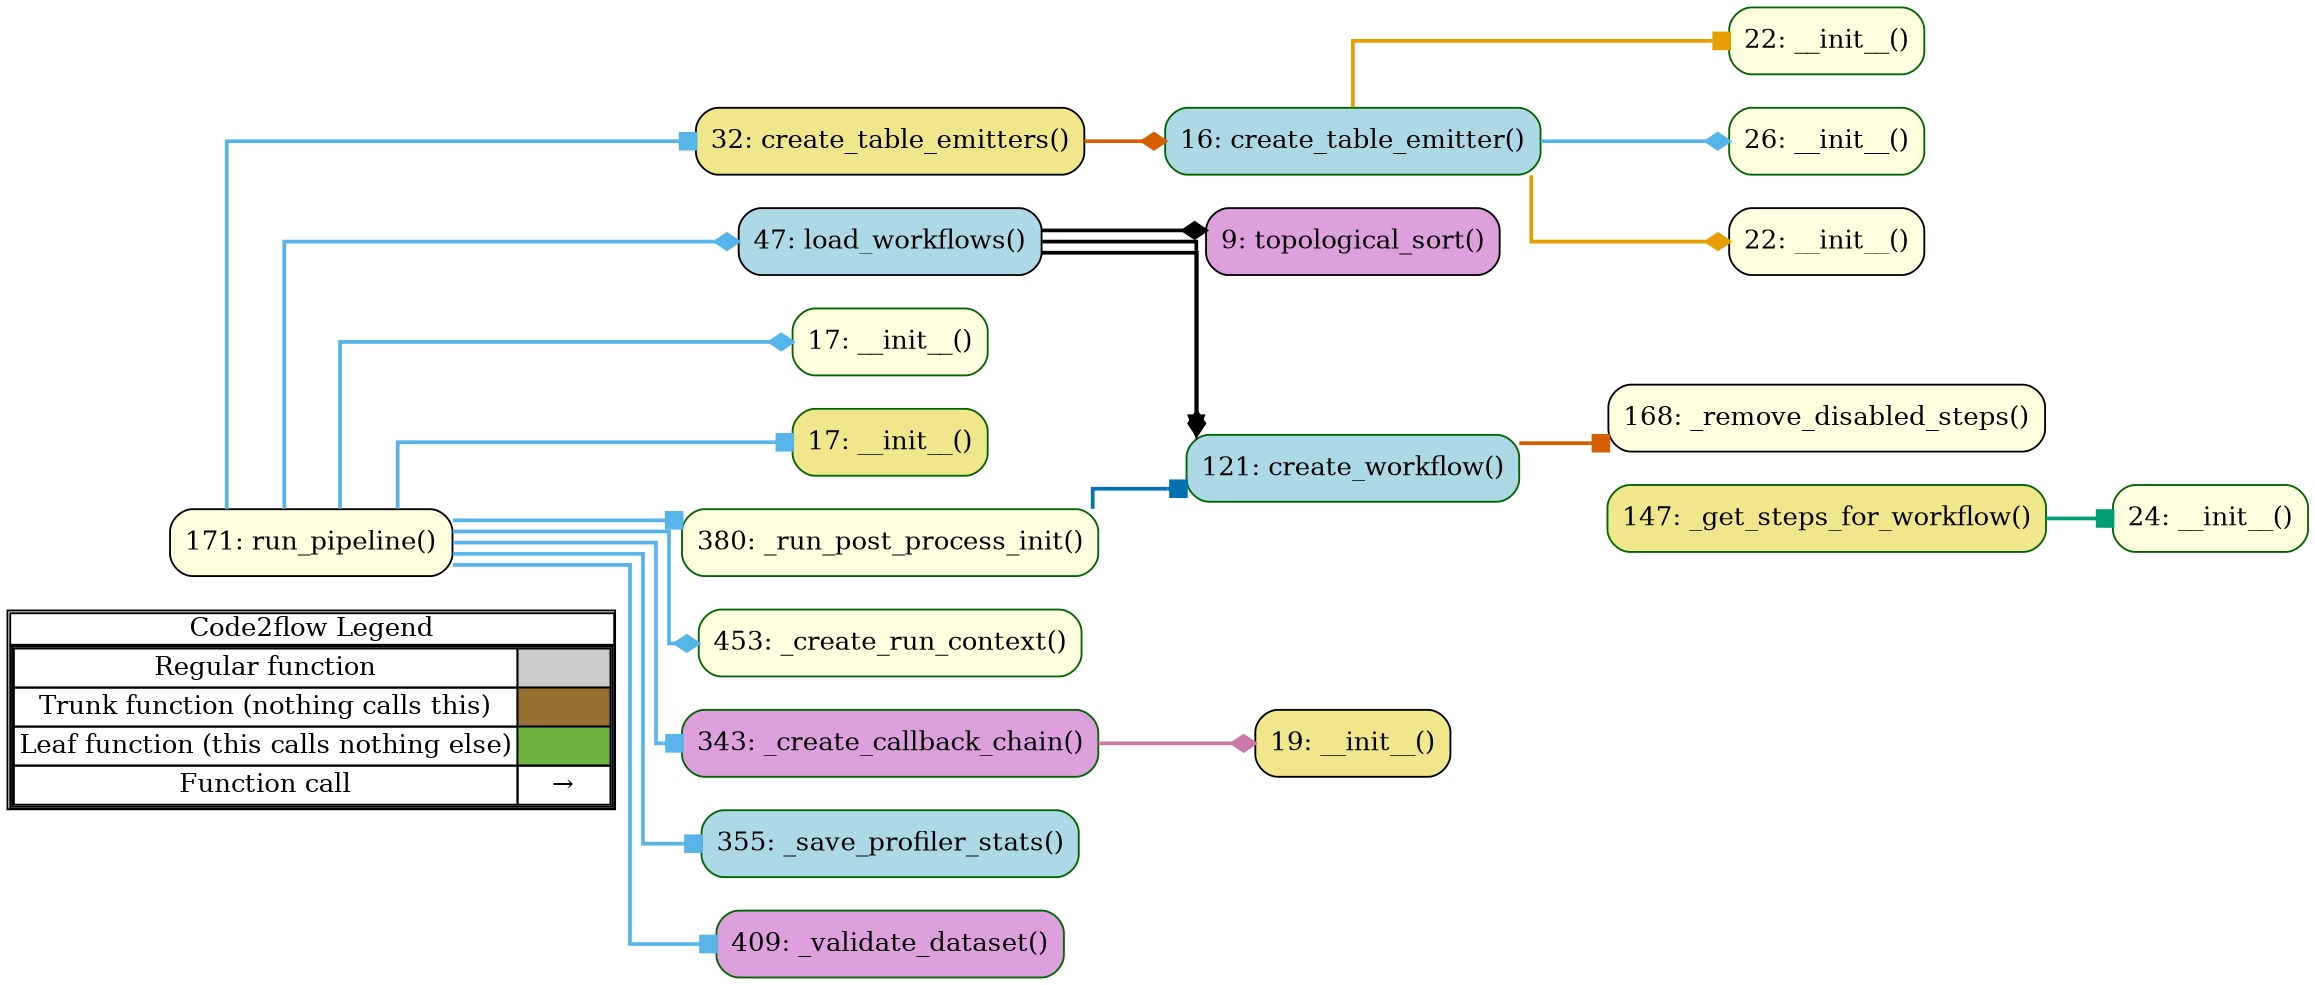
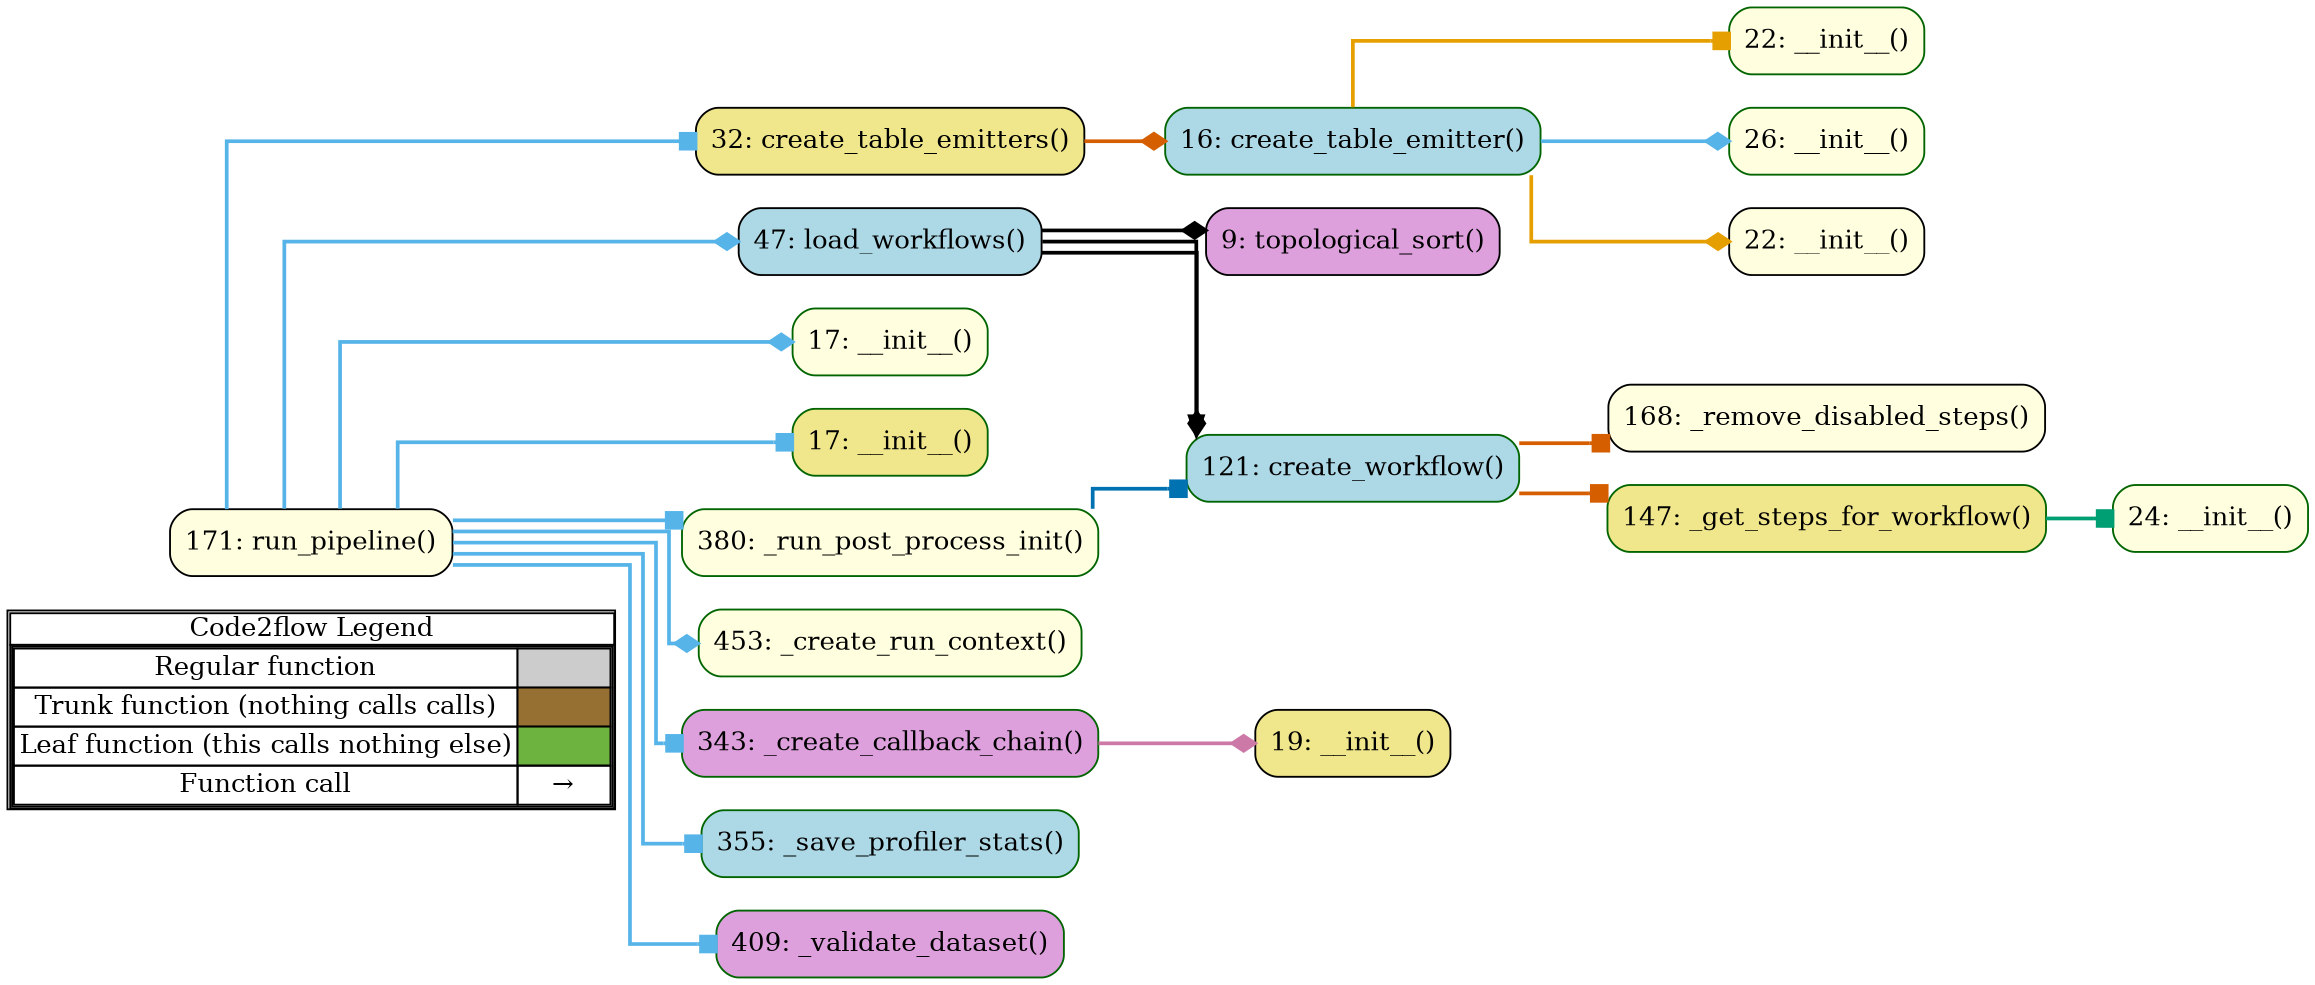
edge "121: create_workflow()" -> "147: _get_steps_for_workflow()": added
node "Code2flow Legend": text "Trunk function (nothing calls this)" -> "Trunk function (nothing calls calls)"
